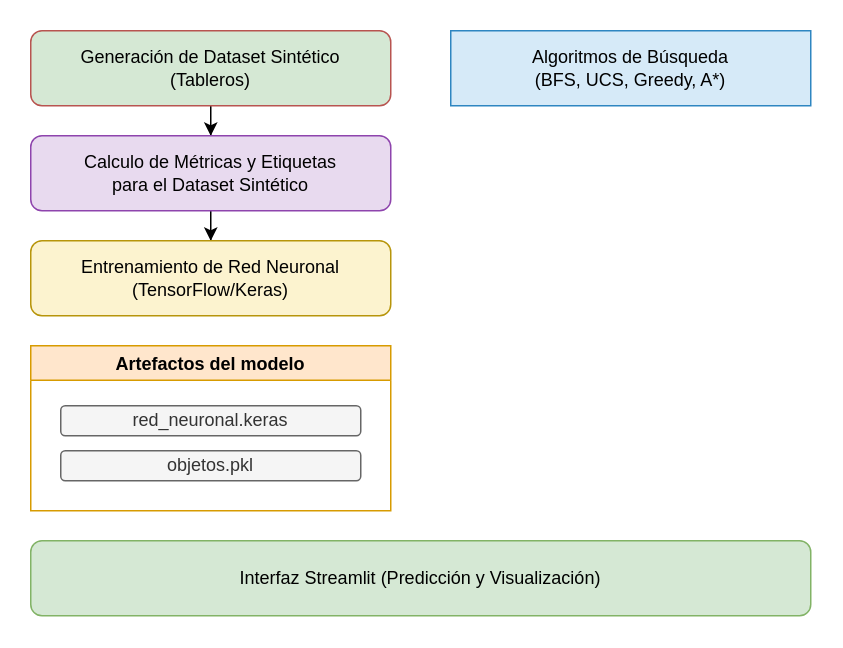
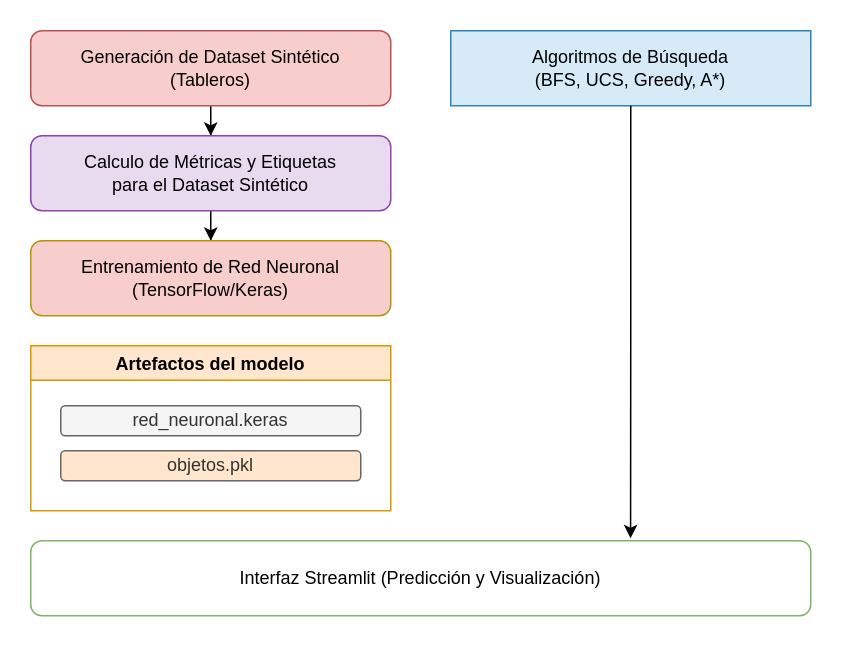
node "Generación de Dataset Sintético (Tableros)": fillcolor #d5e8d4 -> #f8cecc
node "Entrenamiento de Red Neuronal (TensorFlow/Keras)": fillcolor #fcf3cf -> #f8cecc
edge "Algoritmos de Búsqueda (BFS, UCS, Greedy, A*)" -> "Interfaz Streamlit (Predicción y Visualización)": added
node "objetos.pkl": fillcolor #f5f5f5 -> #ffe6cc
node "Interfaz Streamlit (Predicción y Visualización)": fillcolor #d5e8d4 -> #ffffff
